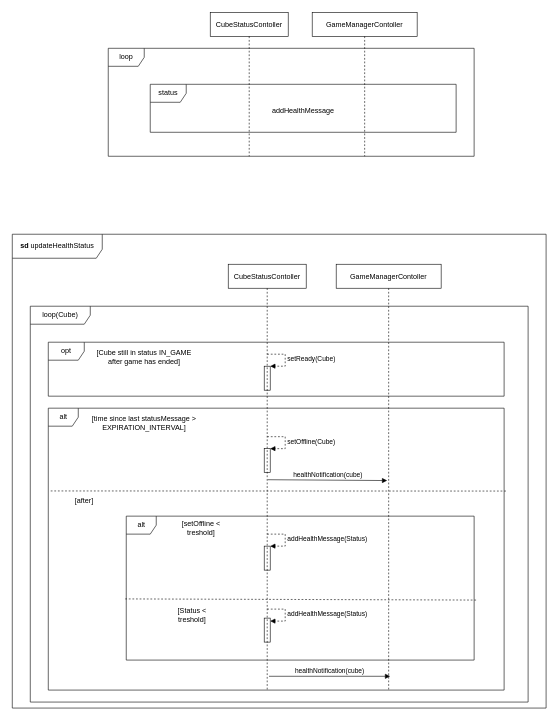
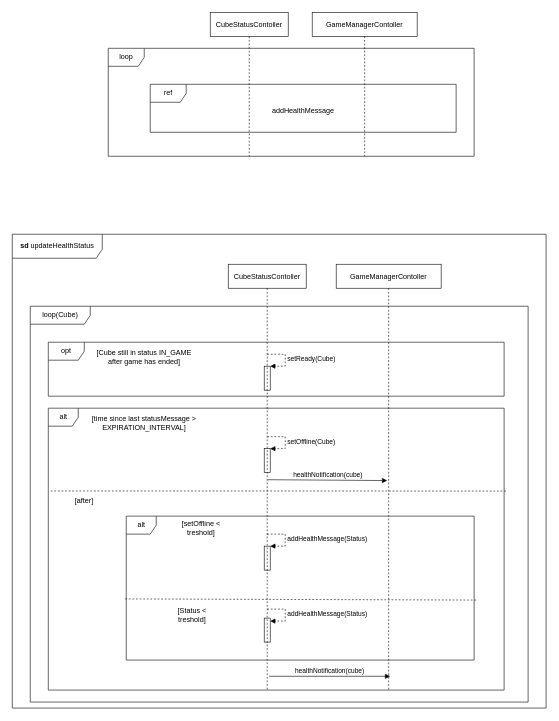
node "status": label "status" -> "ref"
